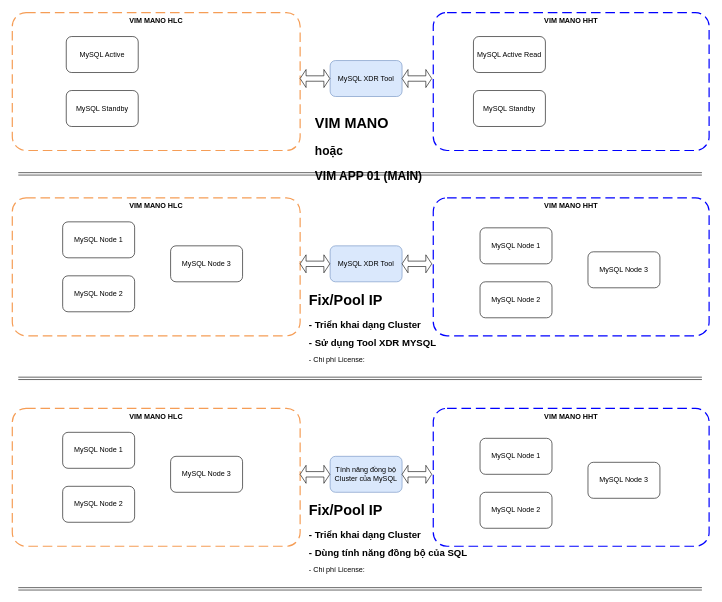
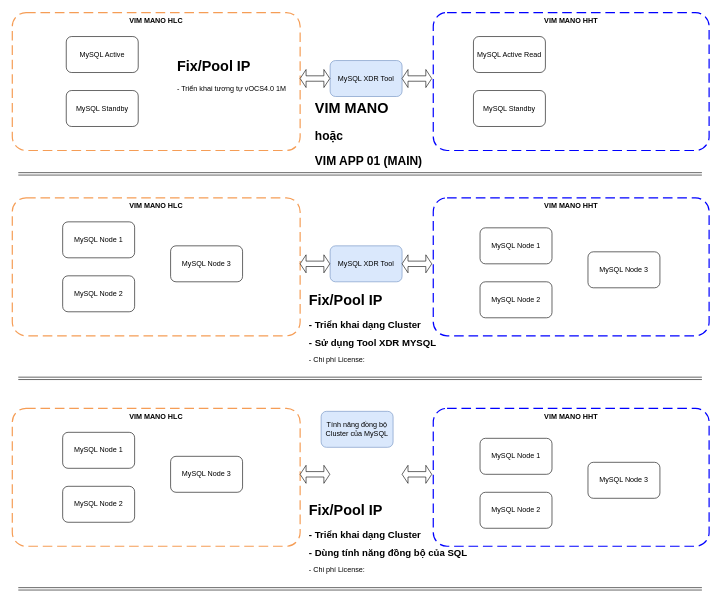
node "Fix/Pool IP- Triển khai tương tự vOCS4.0 1M": added
node "VIM MANOhoặc VIM APP 01 (MAIN)": moved (369, 153) -> (369, 138)
node "Tính năng đồng bộ Cluster của MySQL": moved (366, 474) -> (357, 429)
